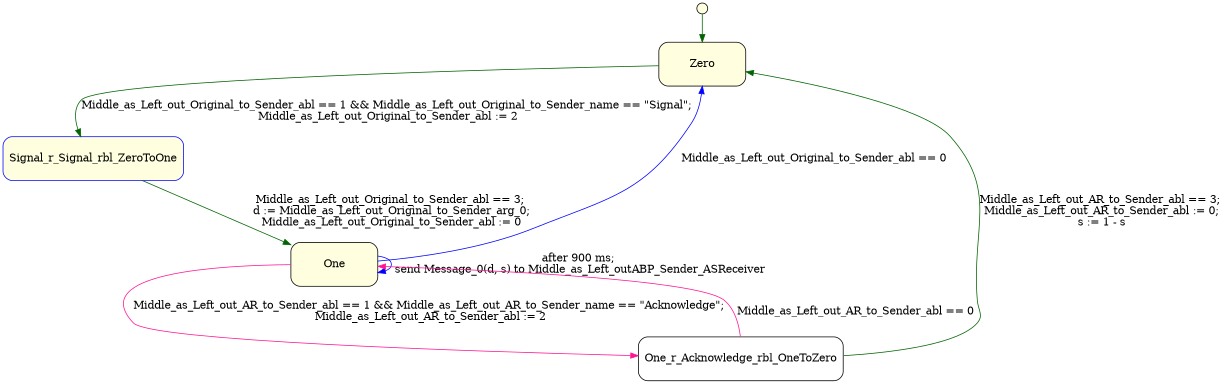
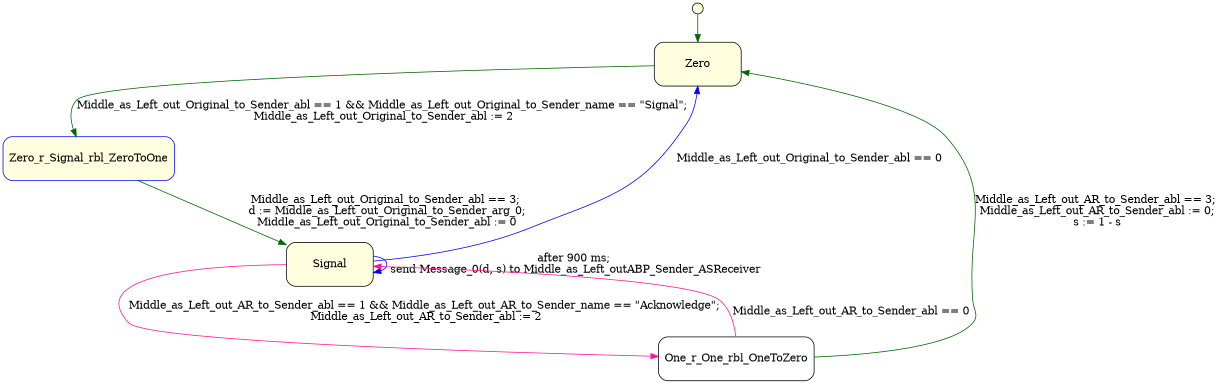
node "Signal_r_Signal_rbl_ZeroToOne": label "Signal_r_Signal_rbl_ZeroToOne" -> "Zero_r_Signal_rbl_ZeroToOne"
node "One": label "One" -> "Signal"
node "One_r_Acknowledge_rbl_OneToZero": label "One_r_Acknowledge_rbl_OneToZero" -> "One_r_One_rbl_OneToZero"
